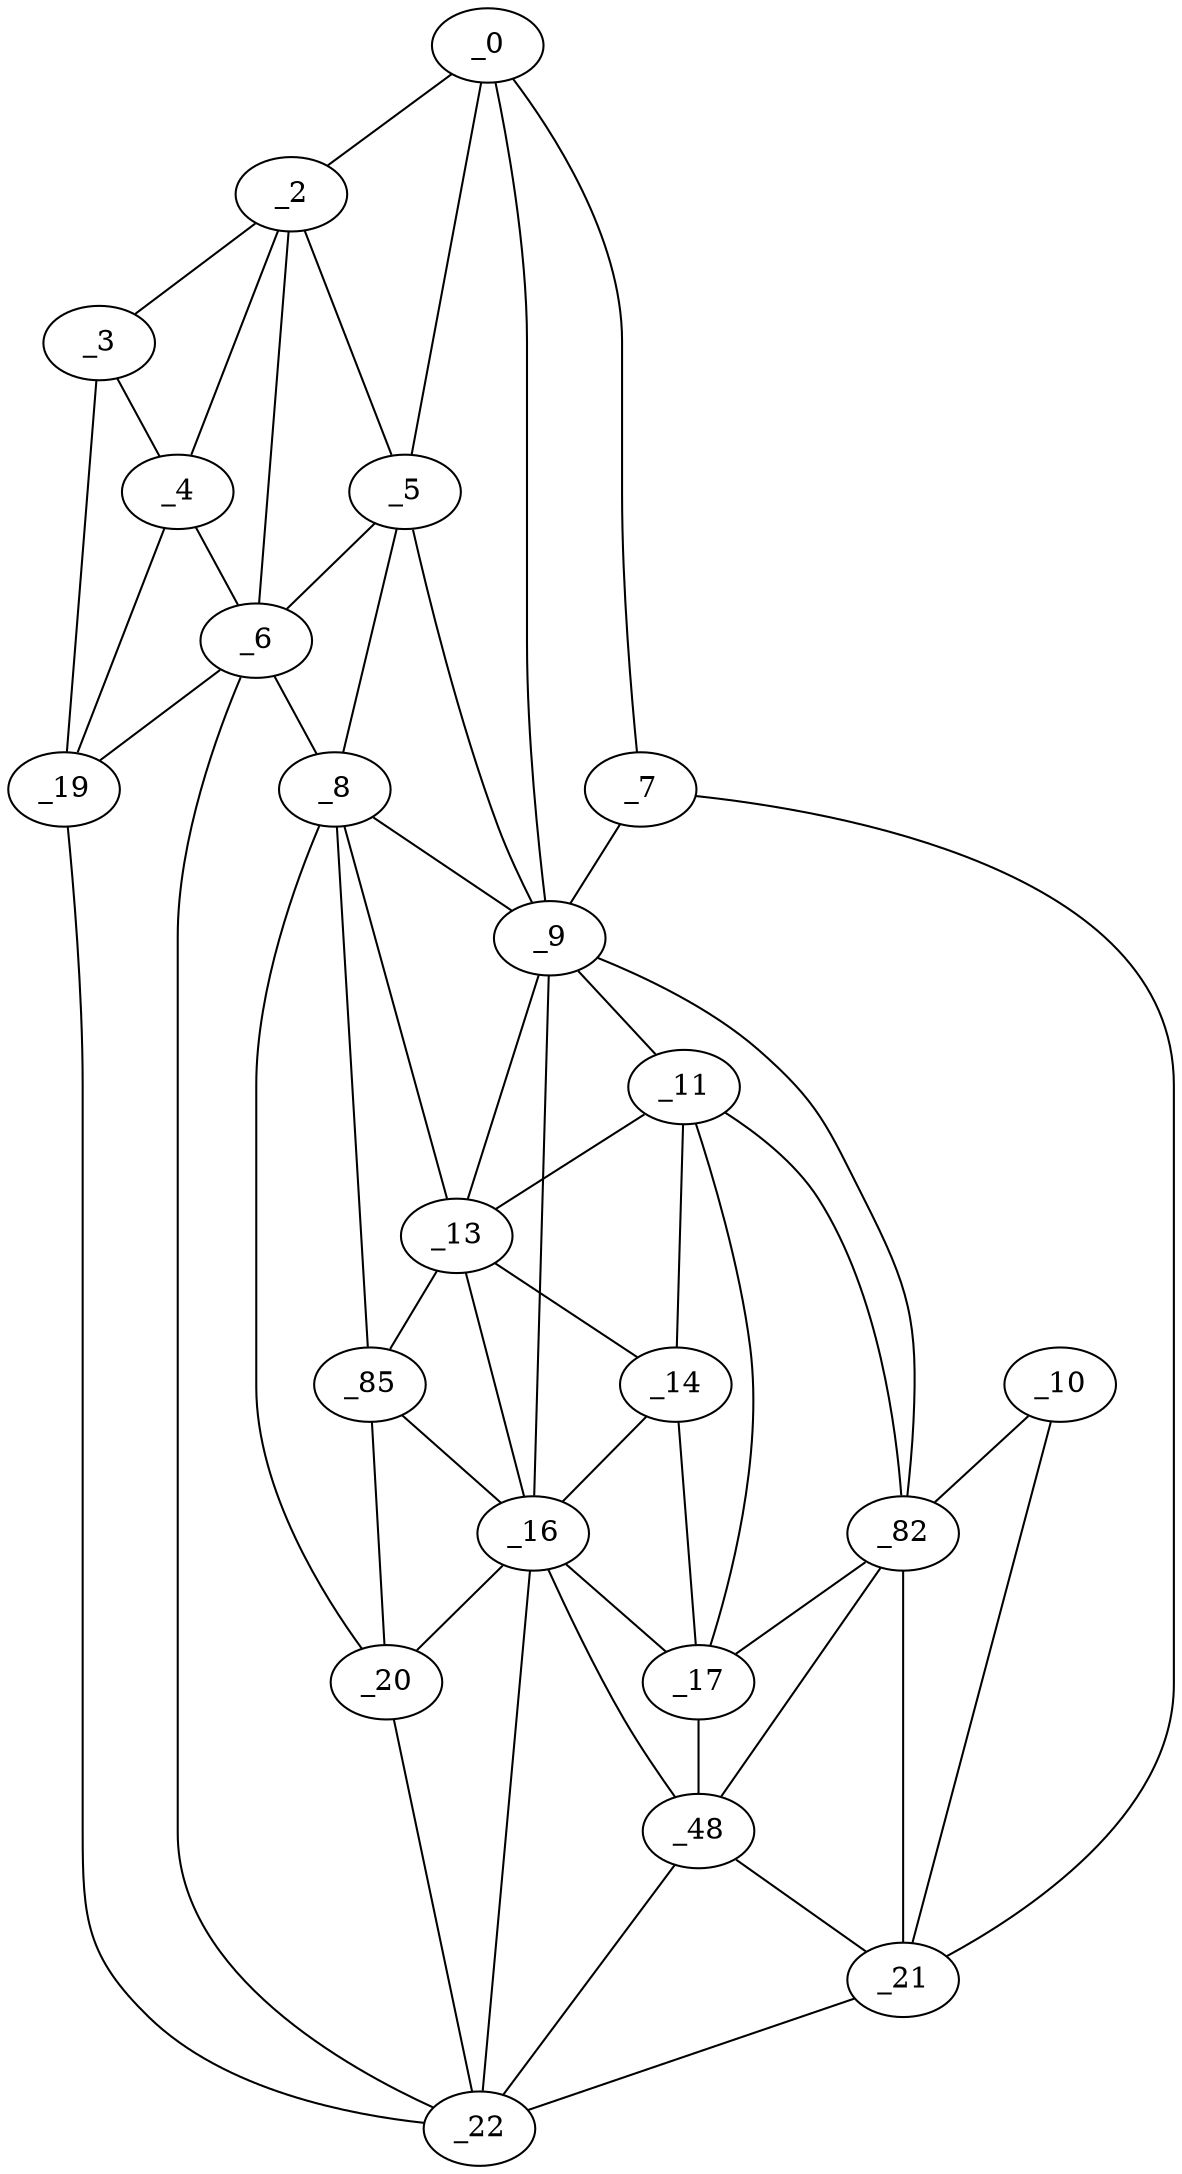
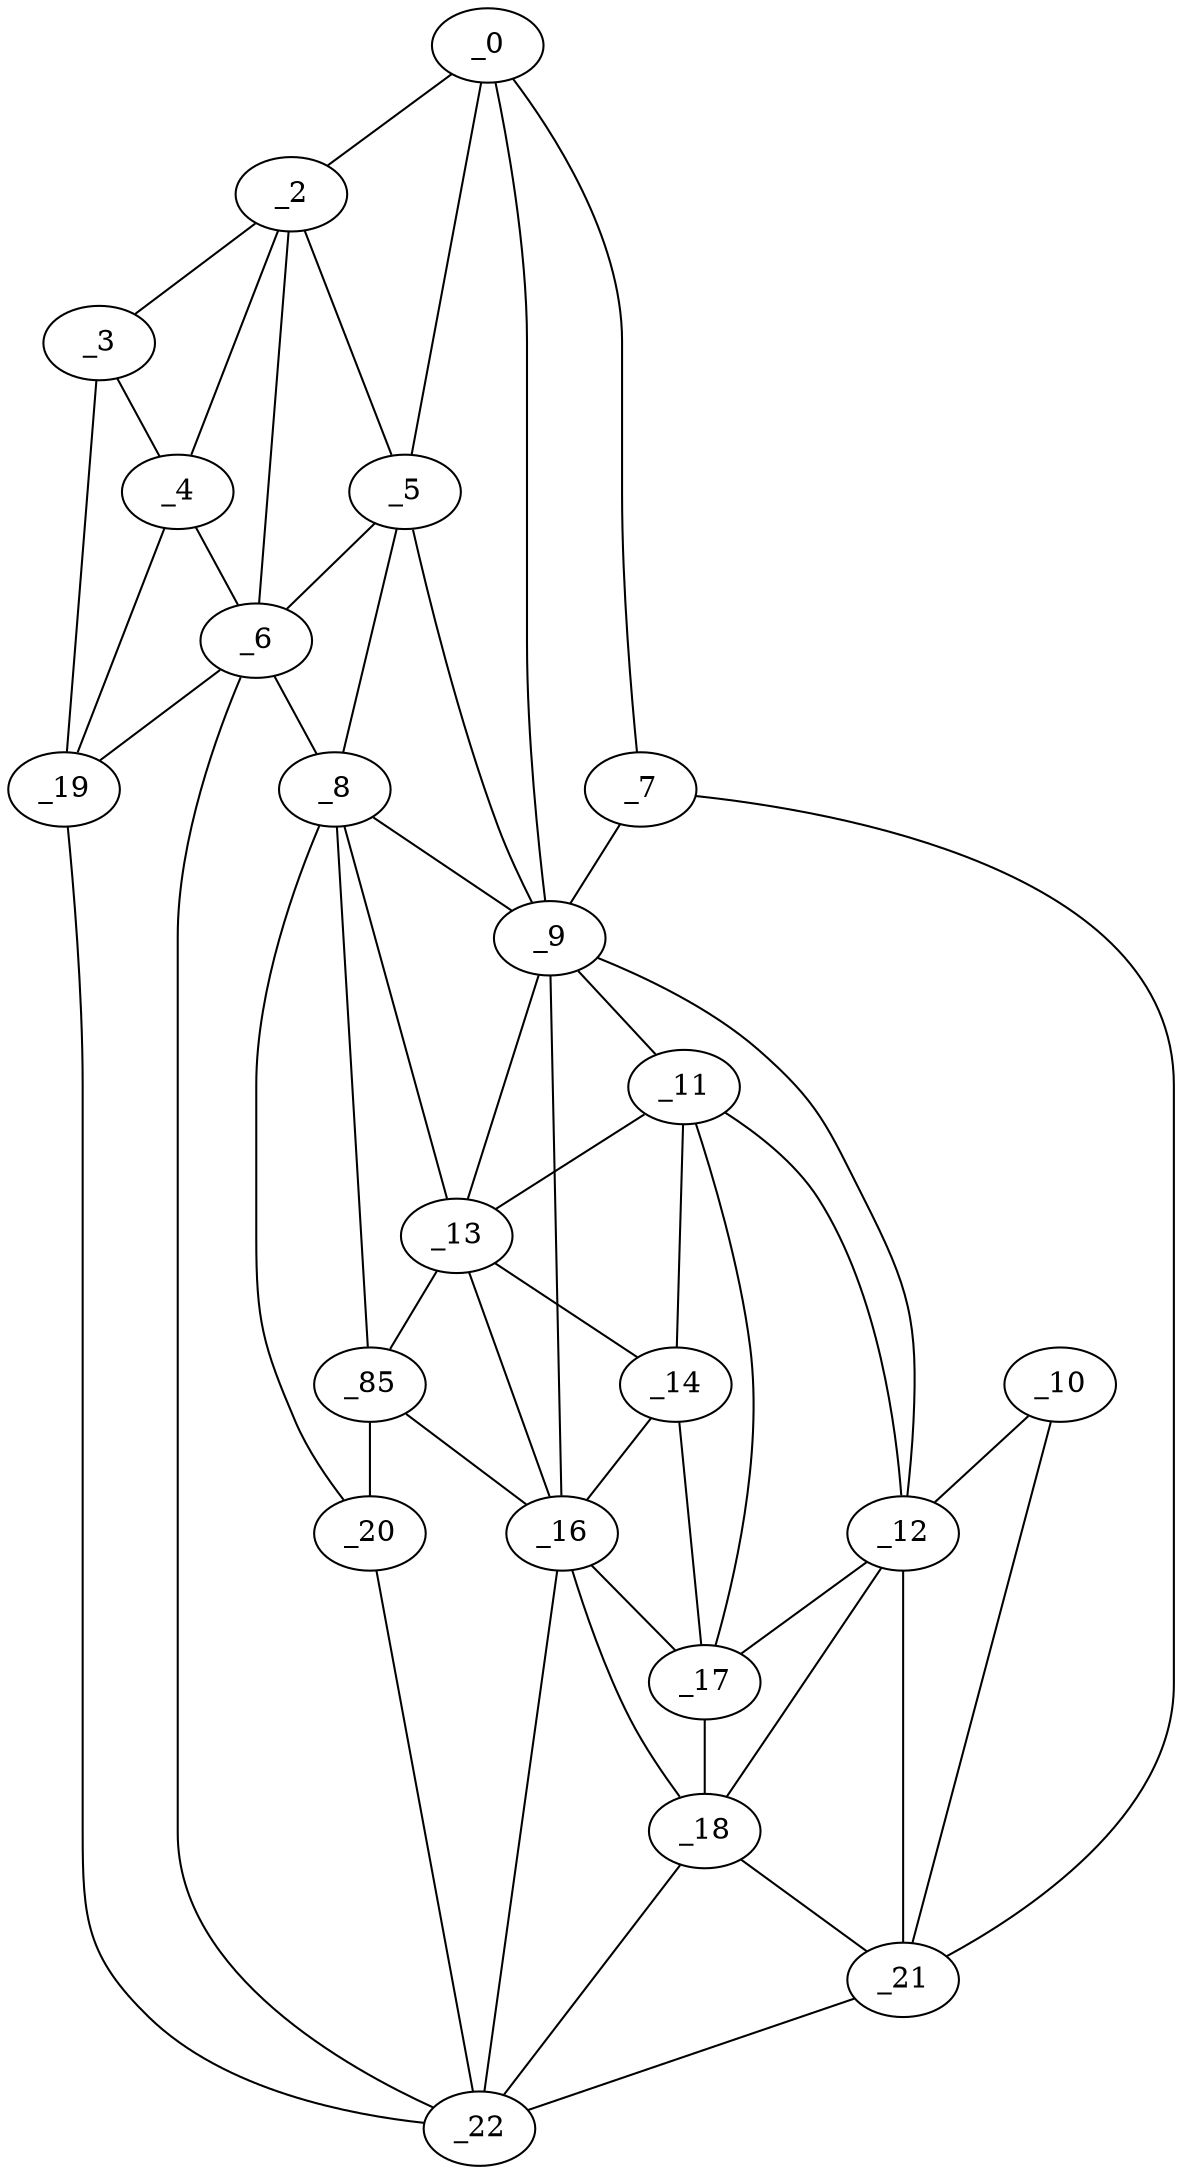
node "_82": label "_82" -> "_12"
edge "_16" -- "_20": removed
node "_48": label "_48" -> "_18"
